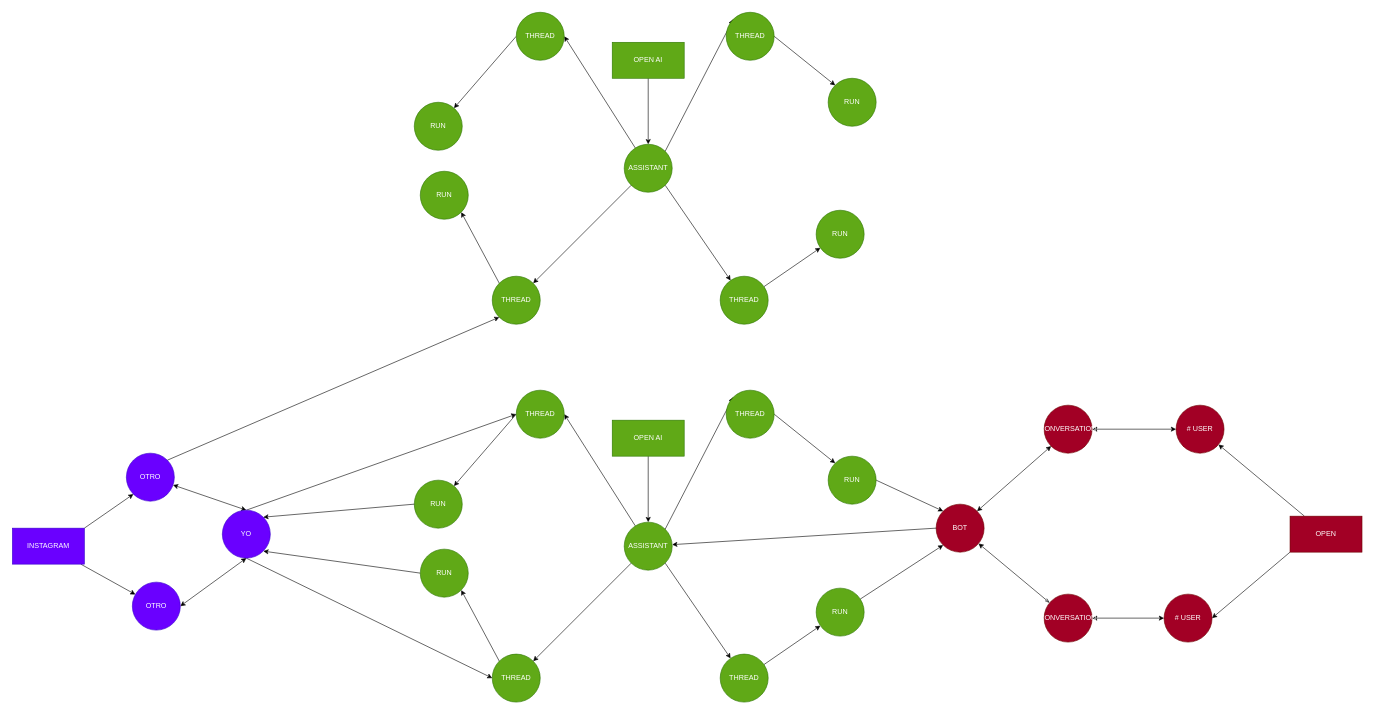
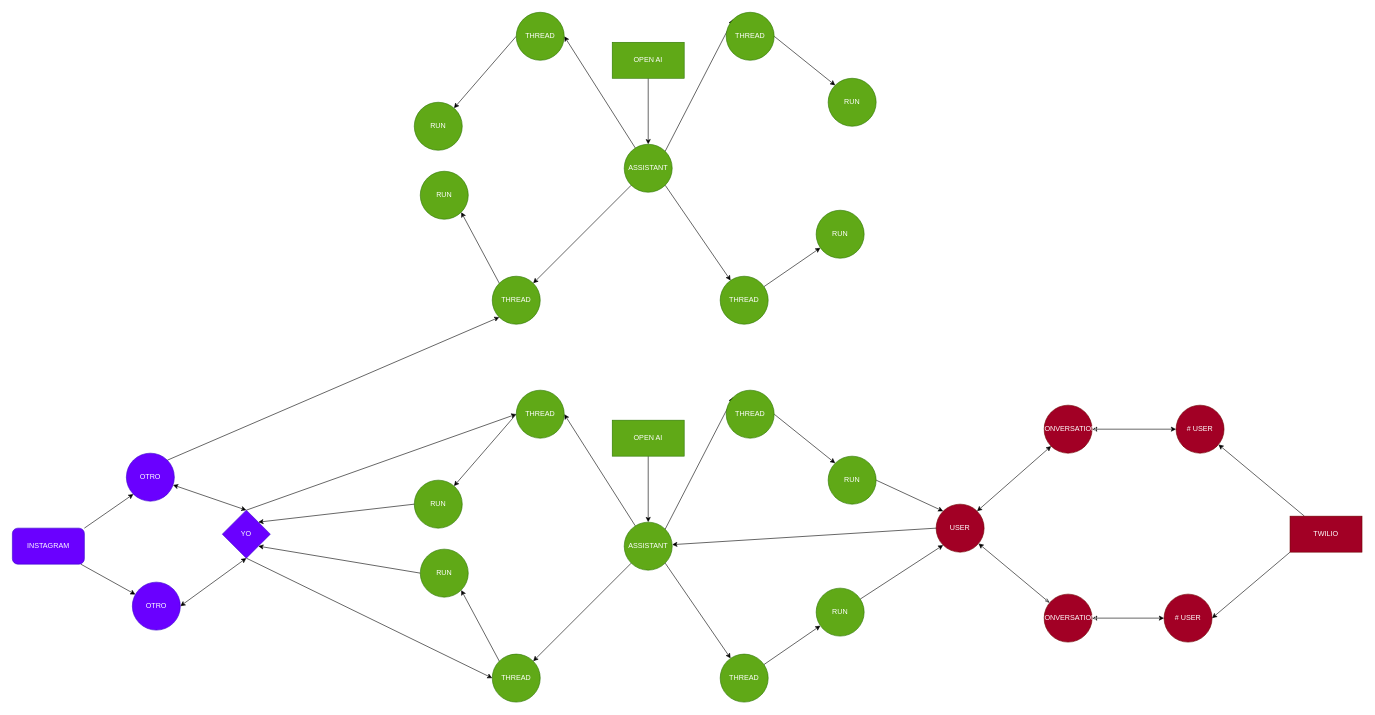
node "BOT": label "BOT" -> "USER"
node "YO": shape ellipse -> diamond
node "OPEN": label "OPEN" -> "TWILIO"
node "INSTAGRAM": shape rectangle -> rounded rectangle
